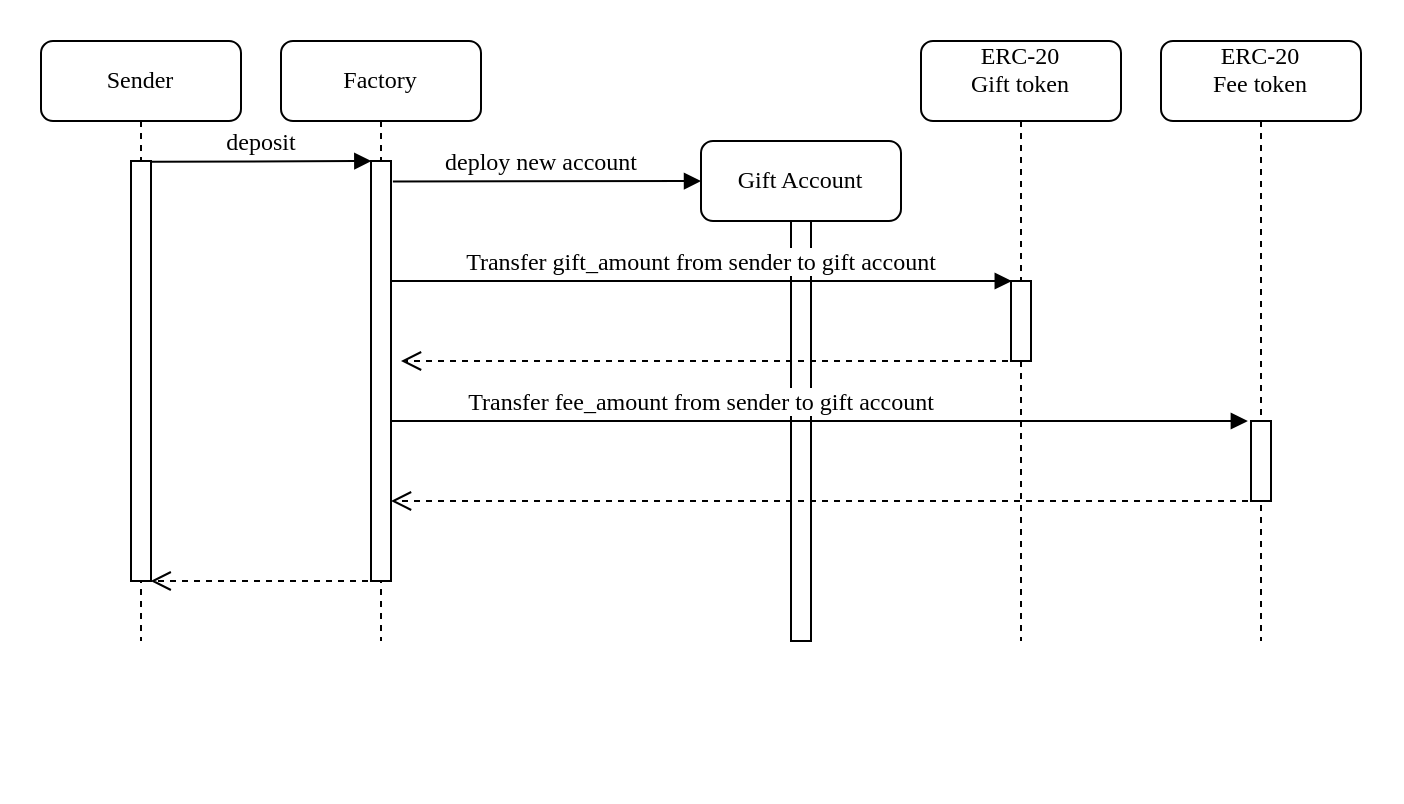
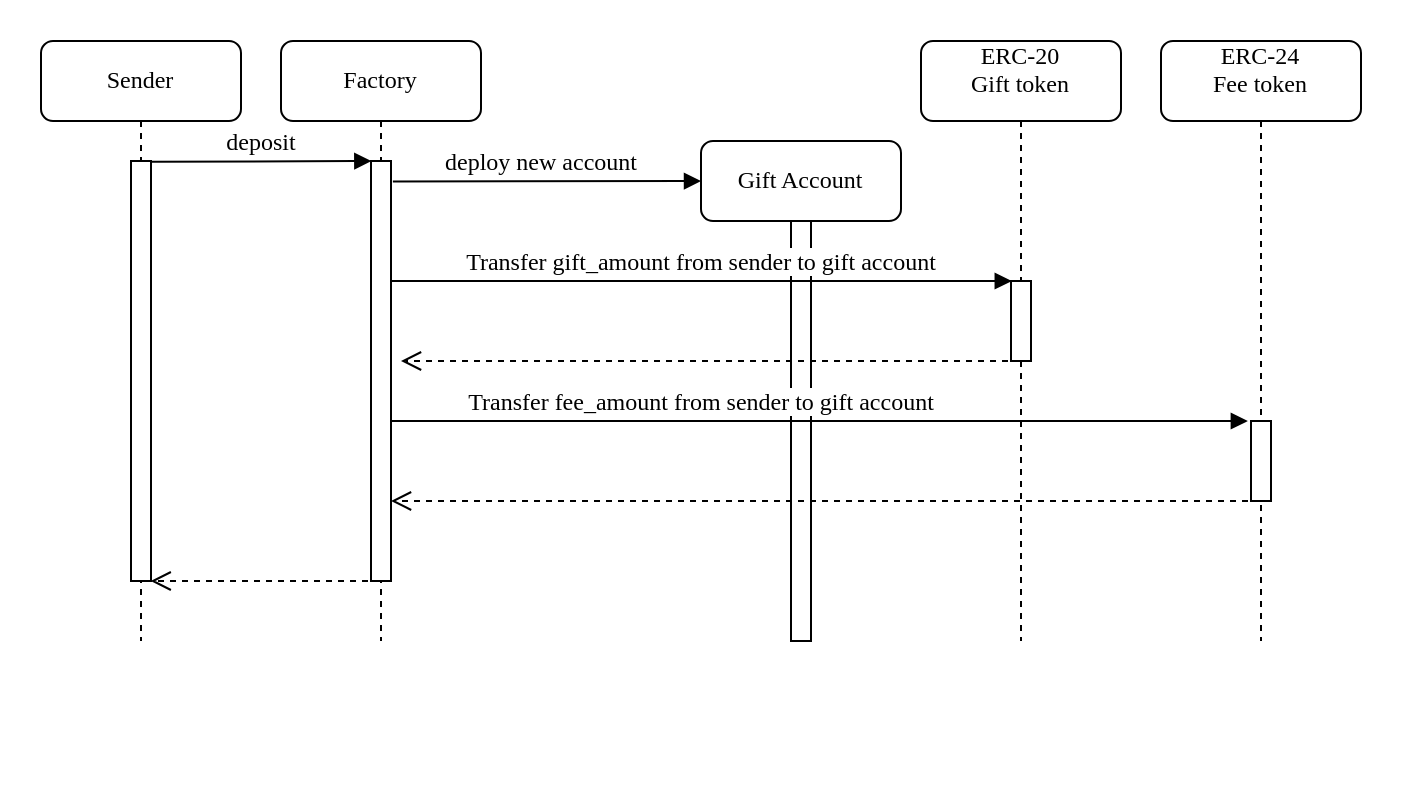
node "ERC-20 Fee token": label "ERC-20 Fee token" -> "ERC-24 Fee token"
